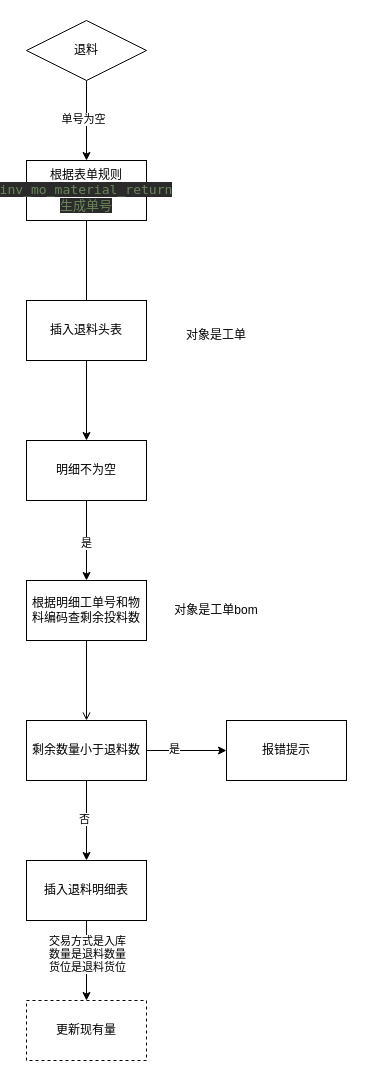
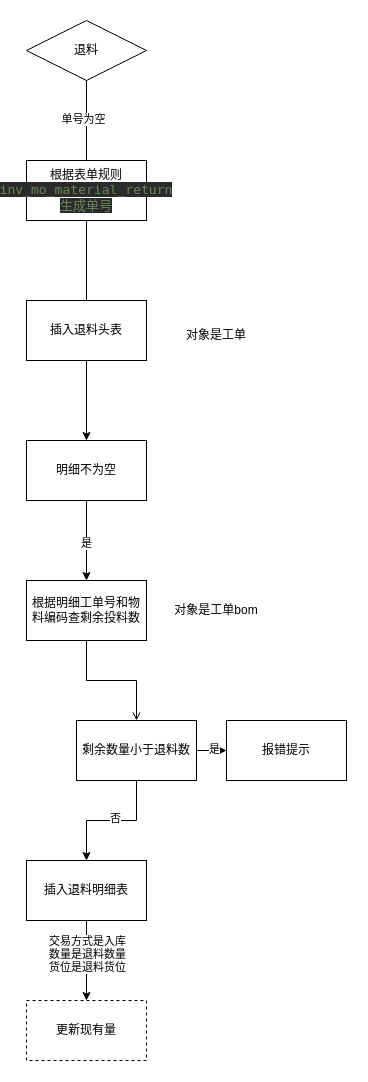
edge "退料" -> "根据表单规则inv_mo_material_return生成单号": arrowhead classic -> none
node "剩余数量小于退料数": moved (87, 751) -> (137, 751)
